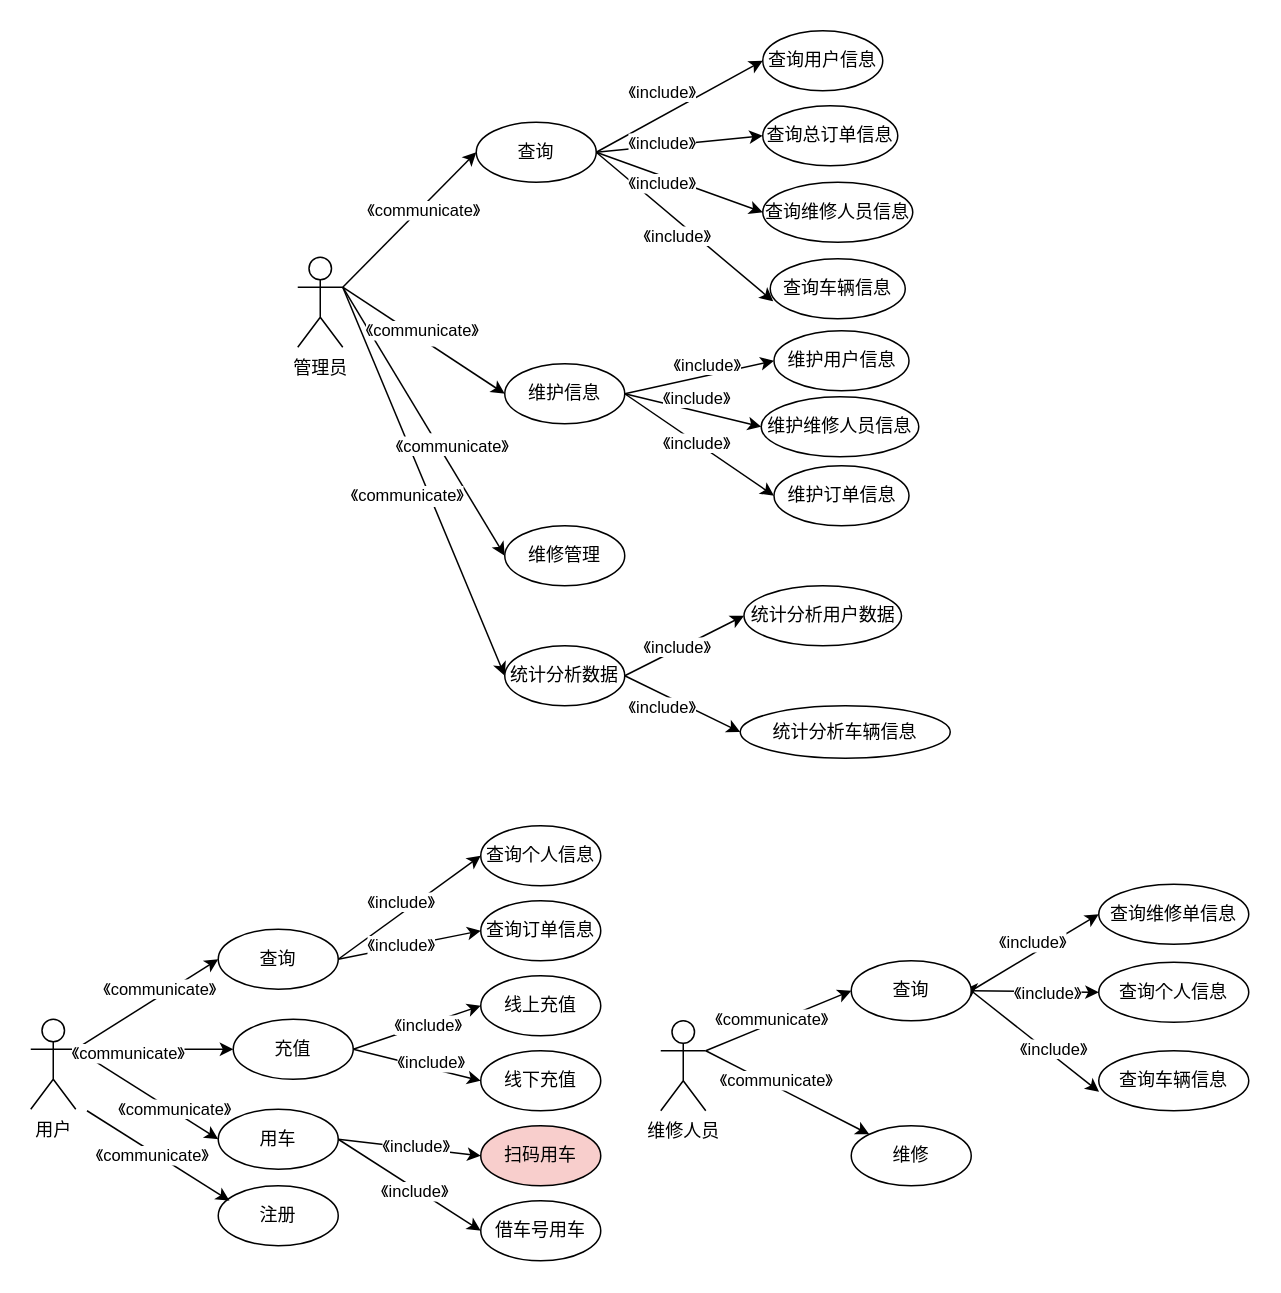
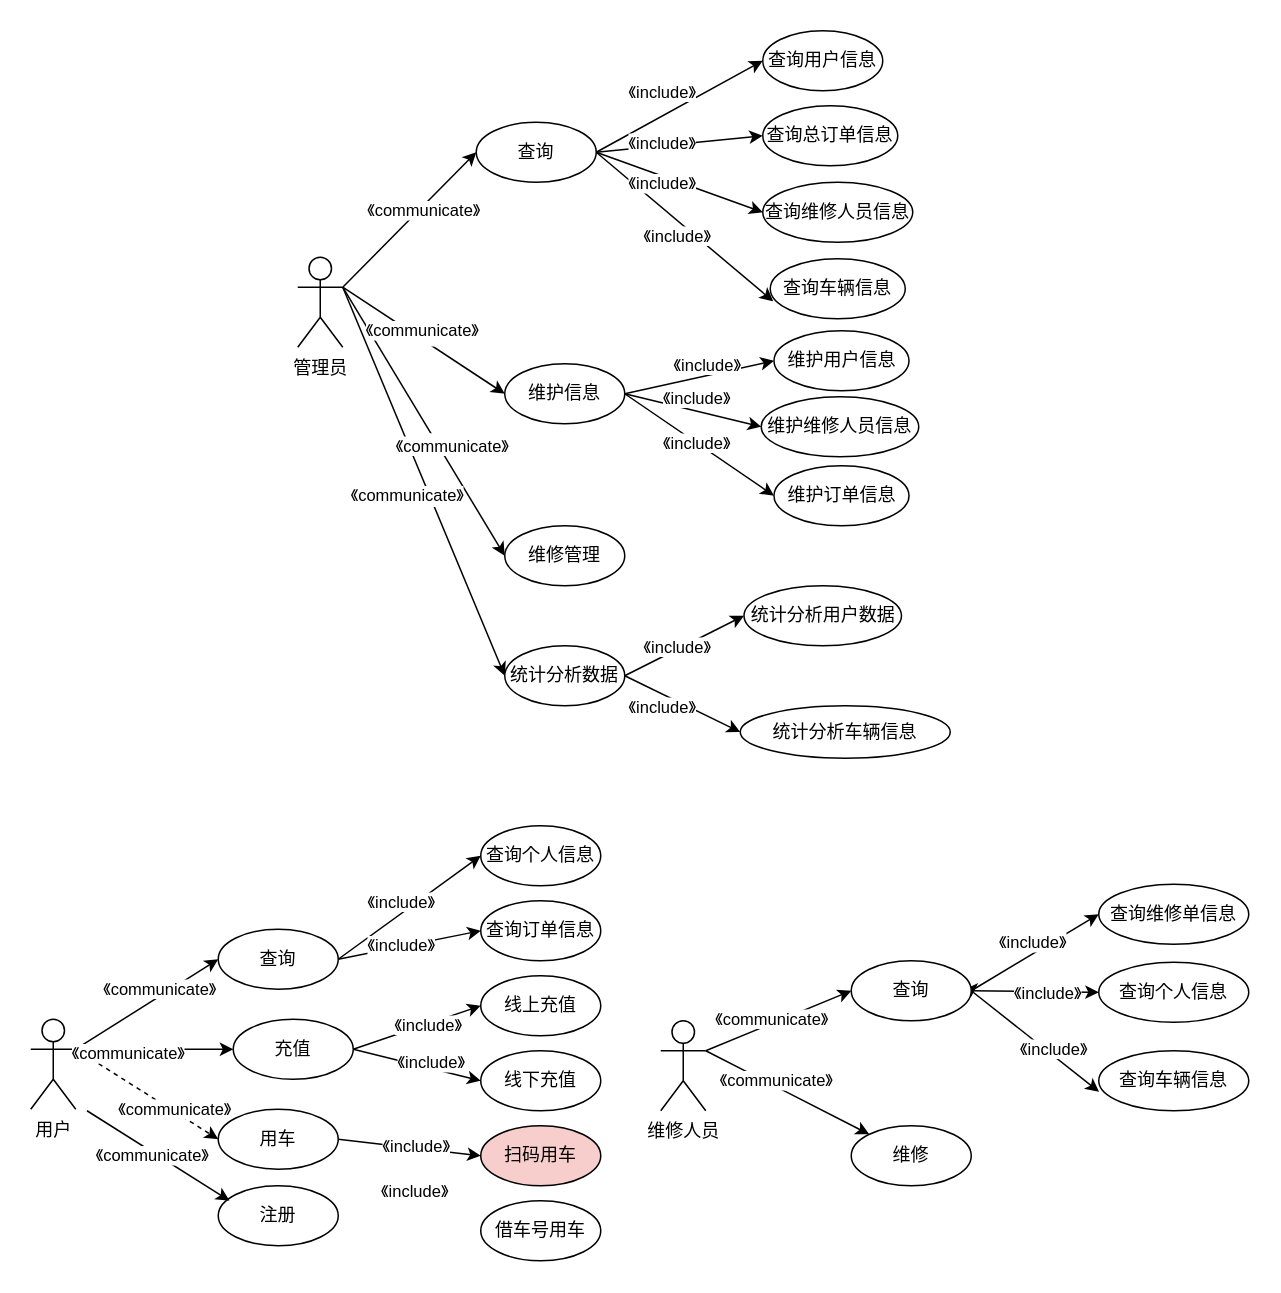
edge "用户" -> "用车": style solid -> dashed
edge "用车" -> "借车号用车": removed
